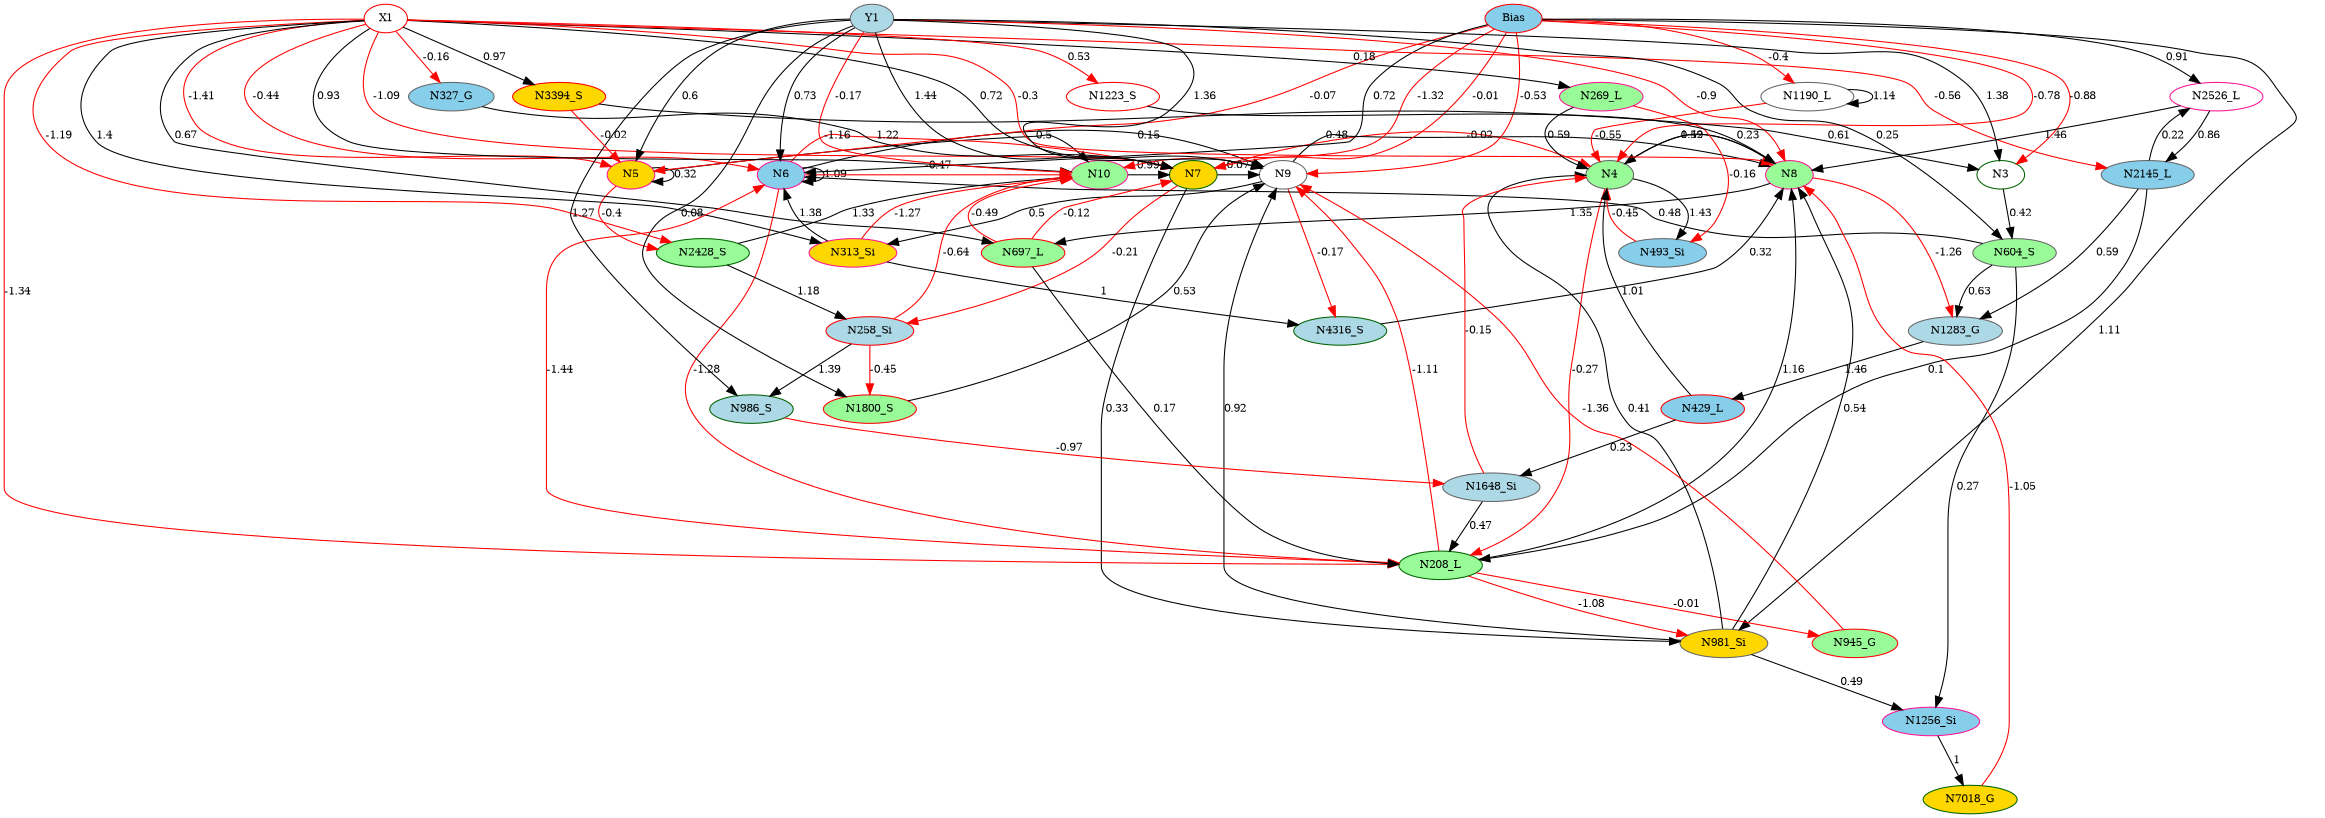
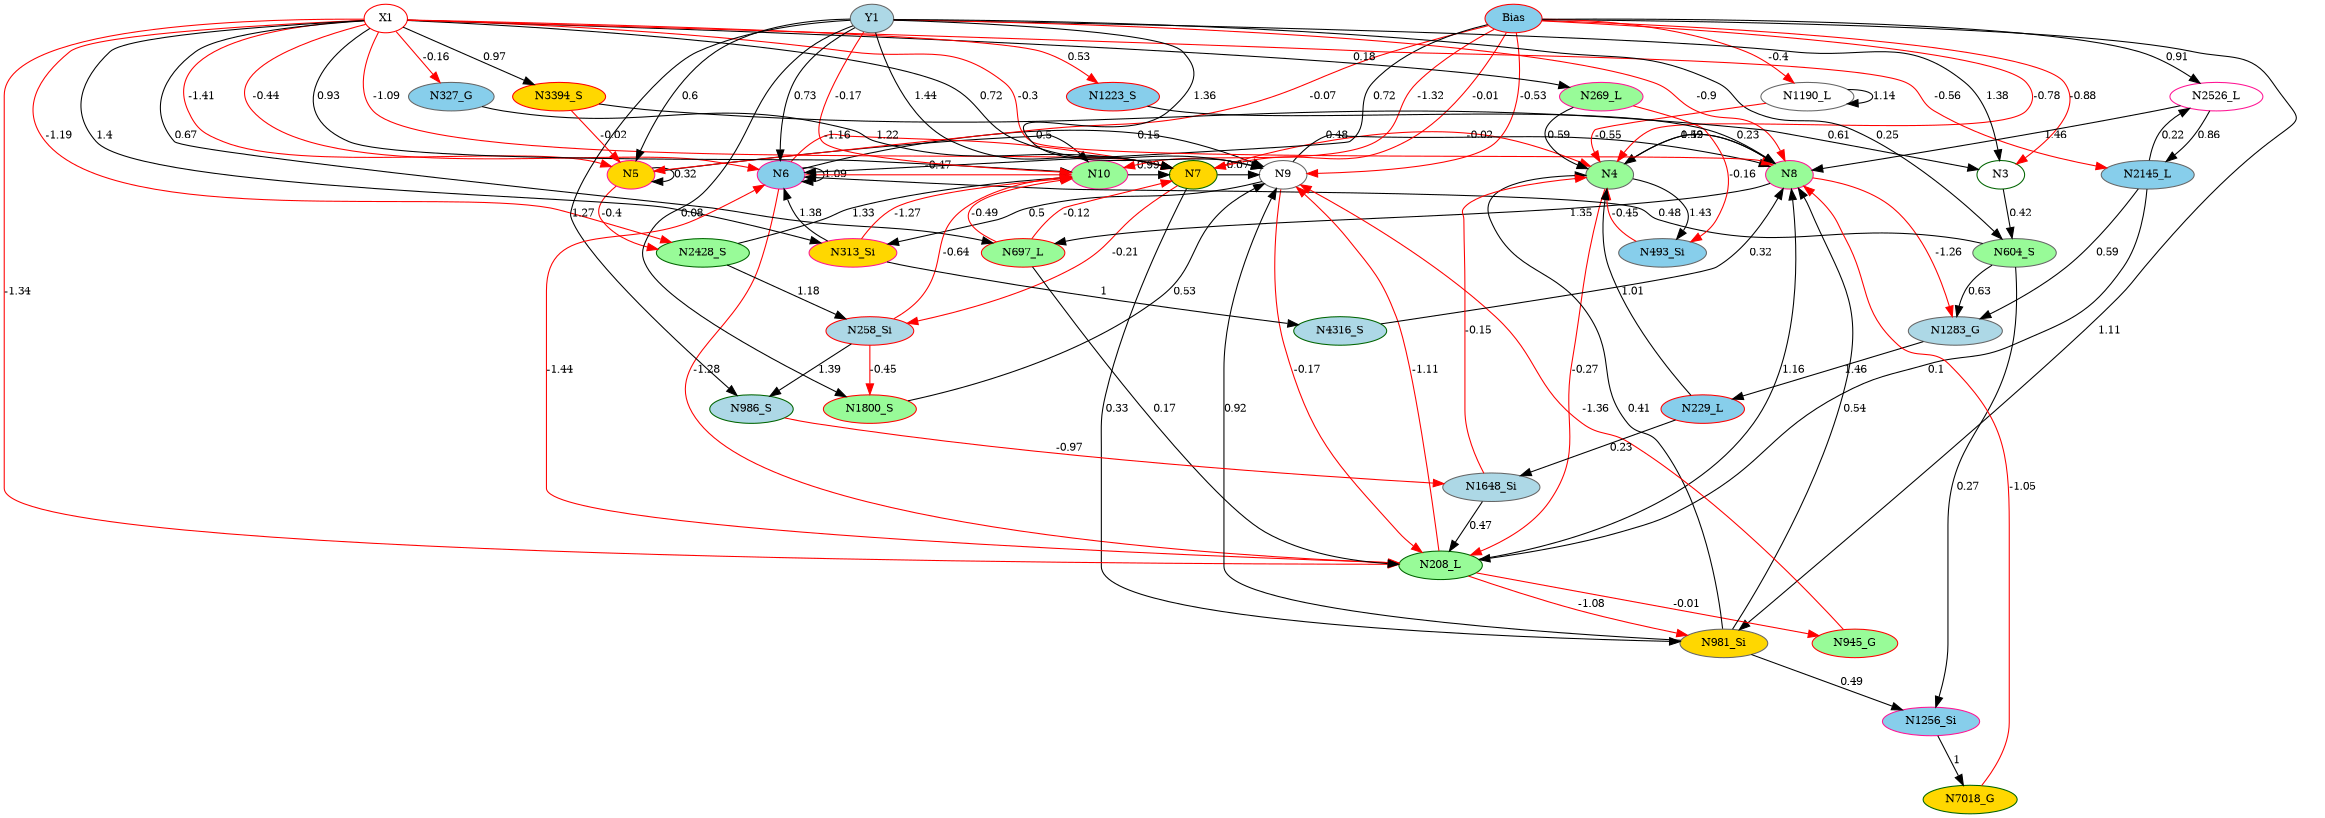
node "N1223_S": fillcolor white -> skyblue
edge "N9" -> "N4316_S": now "N9" -> "N208_L"
node "N429_L": label "N429_L" -> "N229_L"
